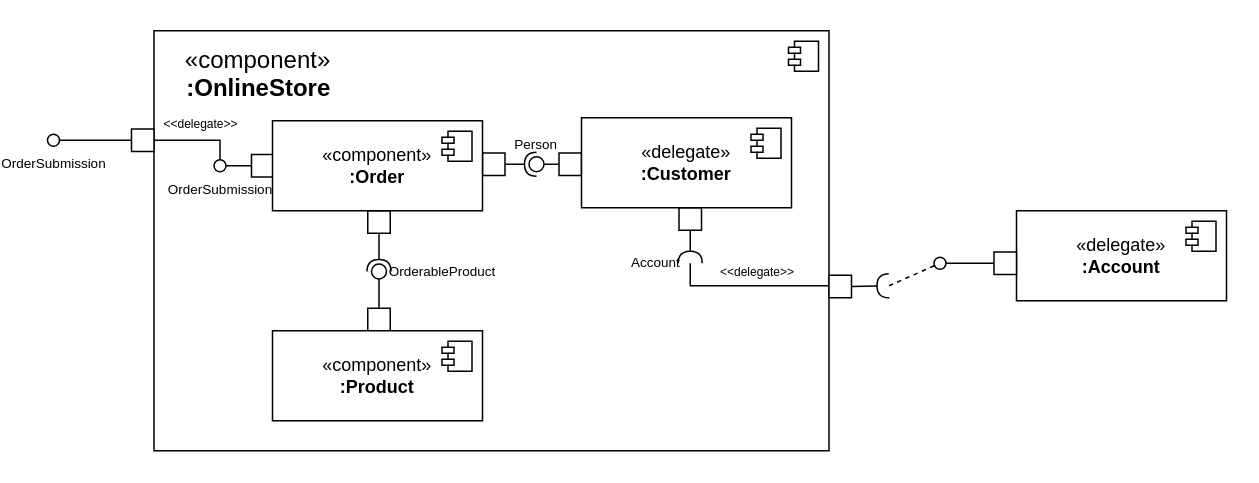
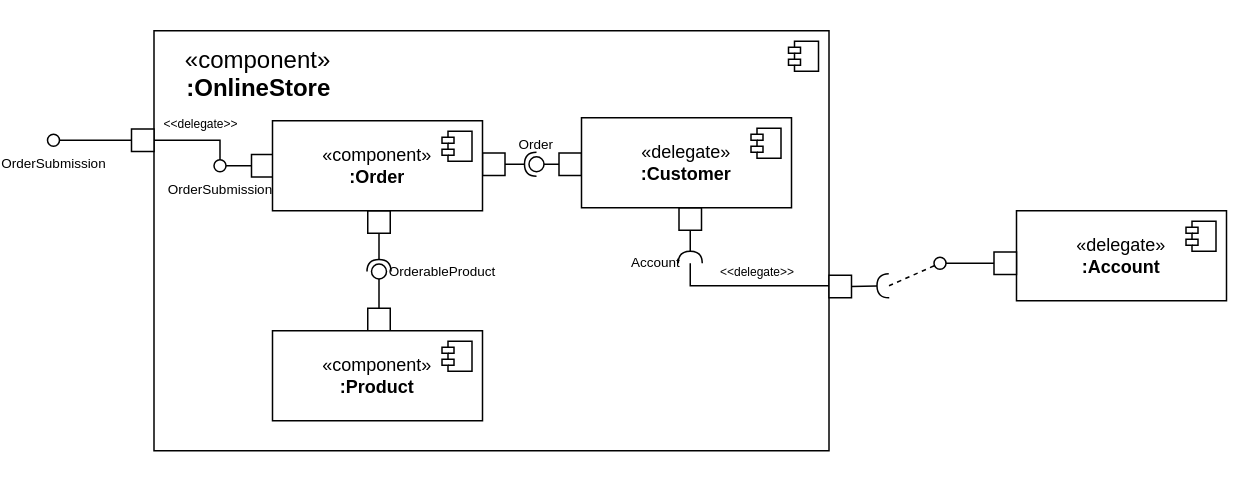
node "Person": label "Person" -> "Order"
